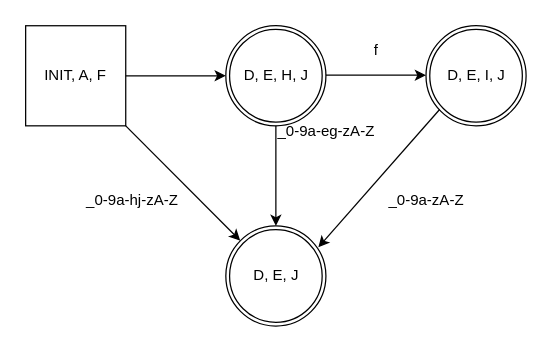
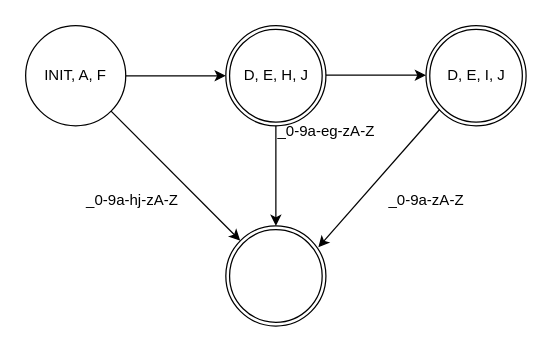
node "f": removed
node "INIT, A, F": shape rectangle -> ellipse
node "D, E, J": removed
